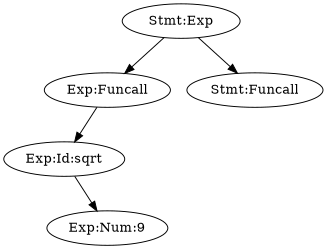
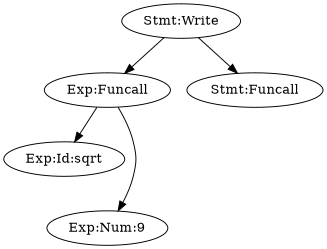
node "Stmt:Exp": label "Stmt:Exp" -> "Stmt:Write"
edge "Exp:Id:sqrt" -> "Exp:Num:9": now "Exp:Funcall" -> "Exp:Num:9"
